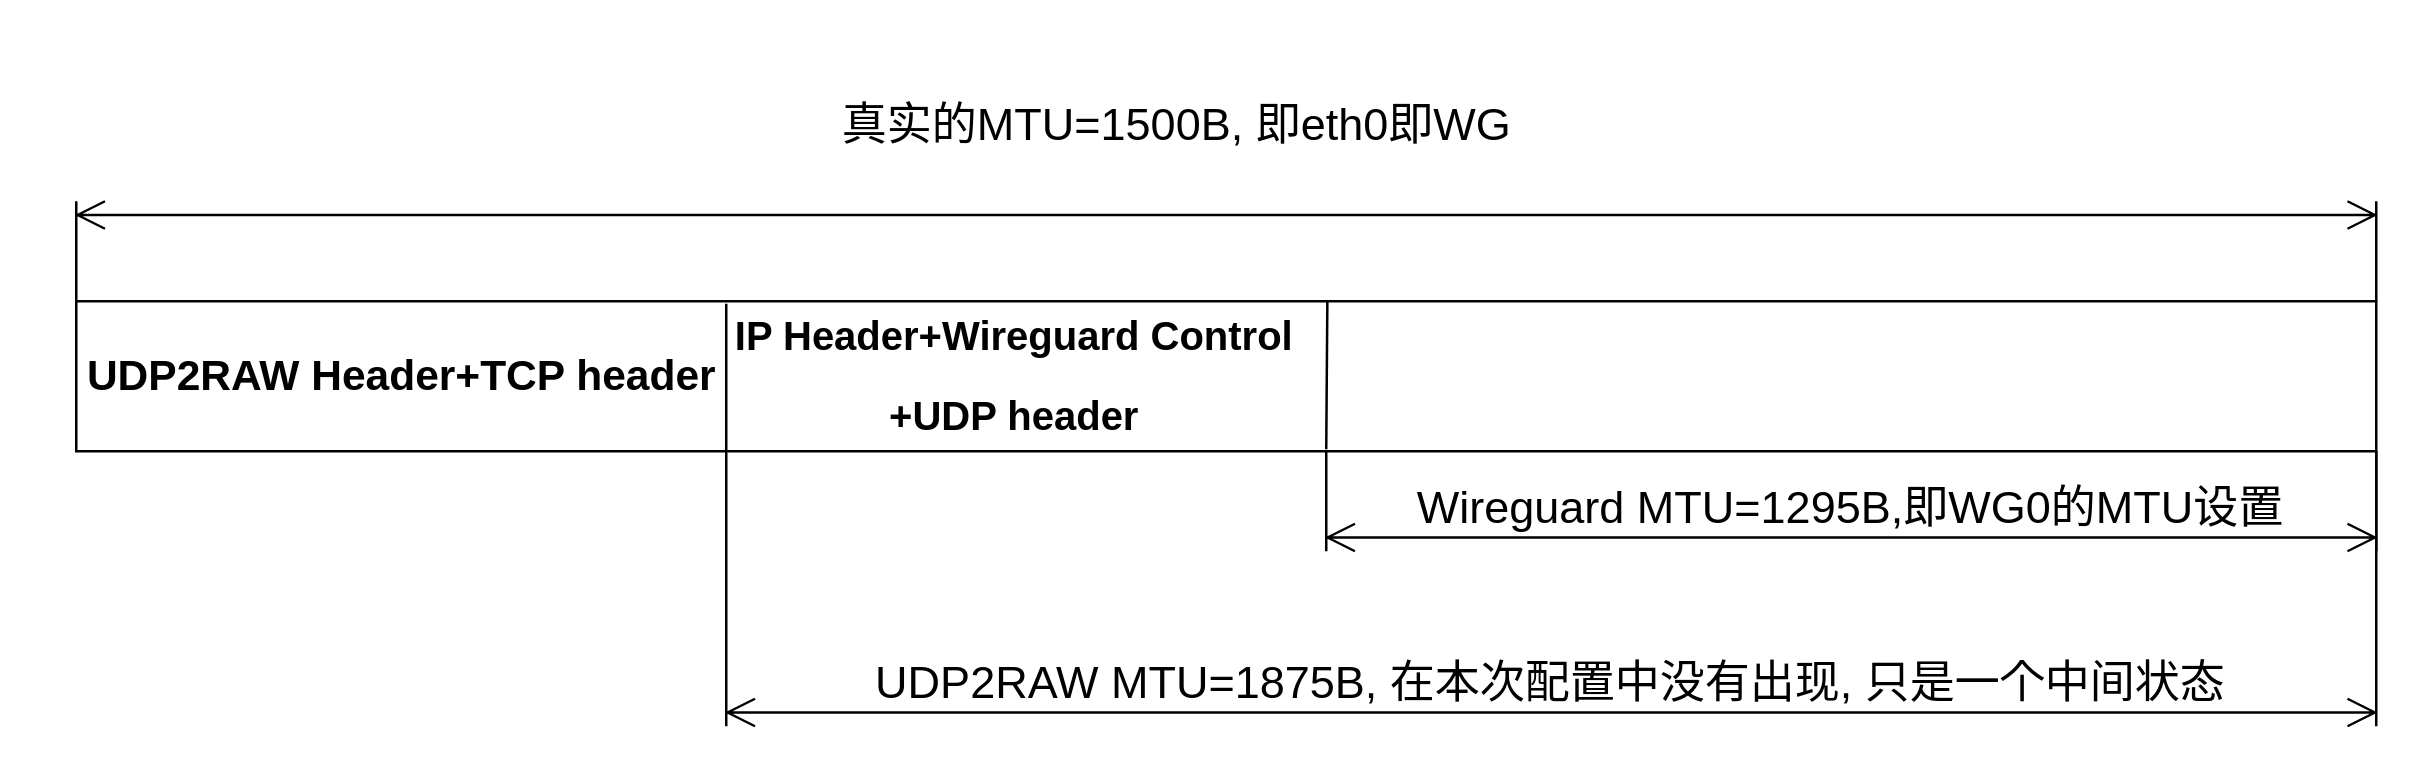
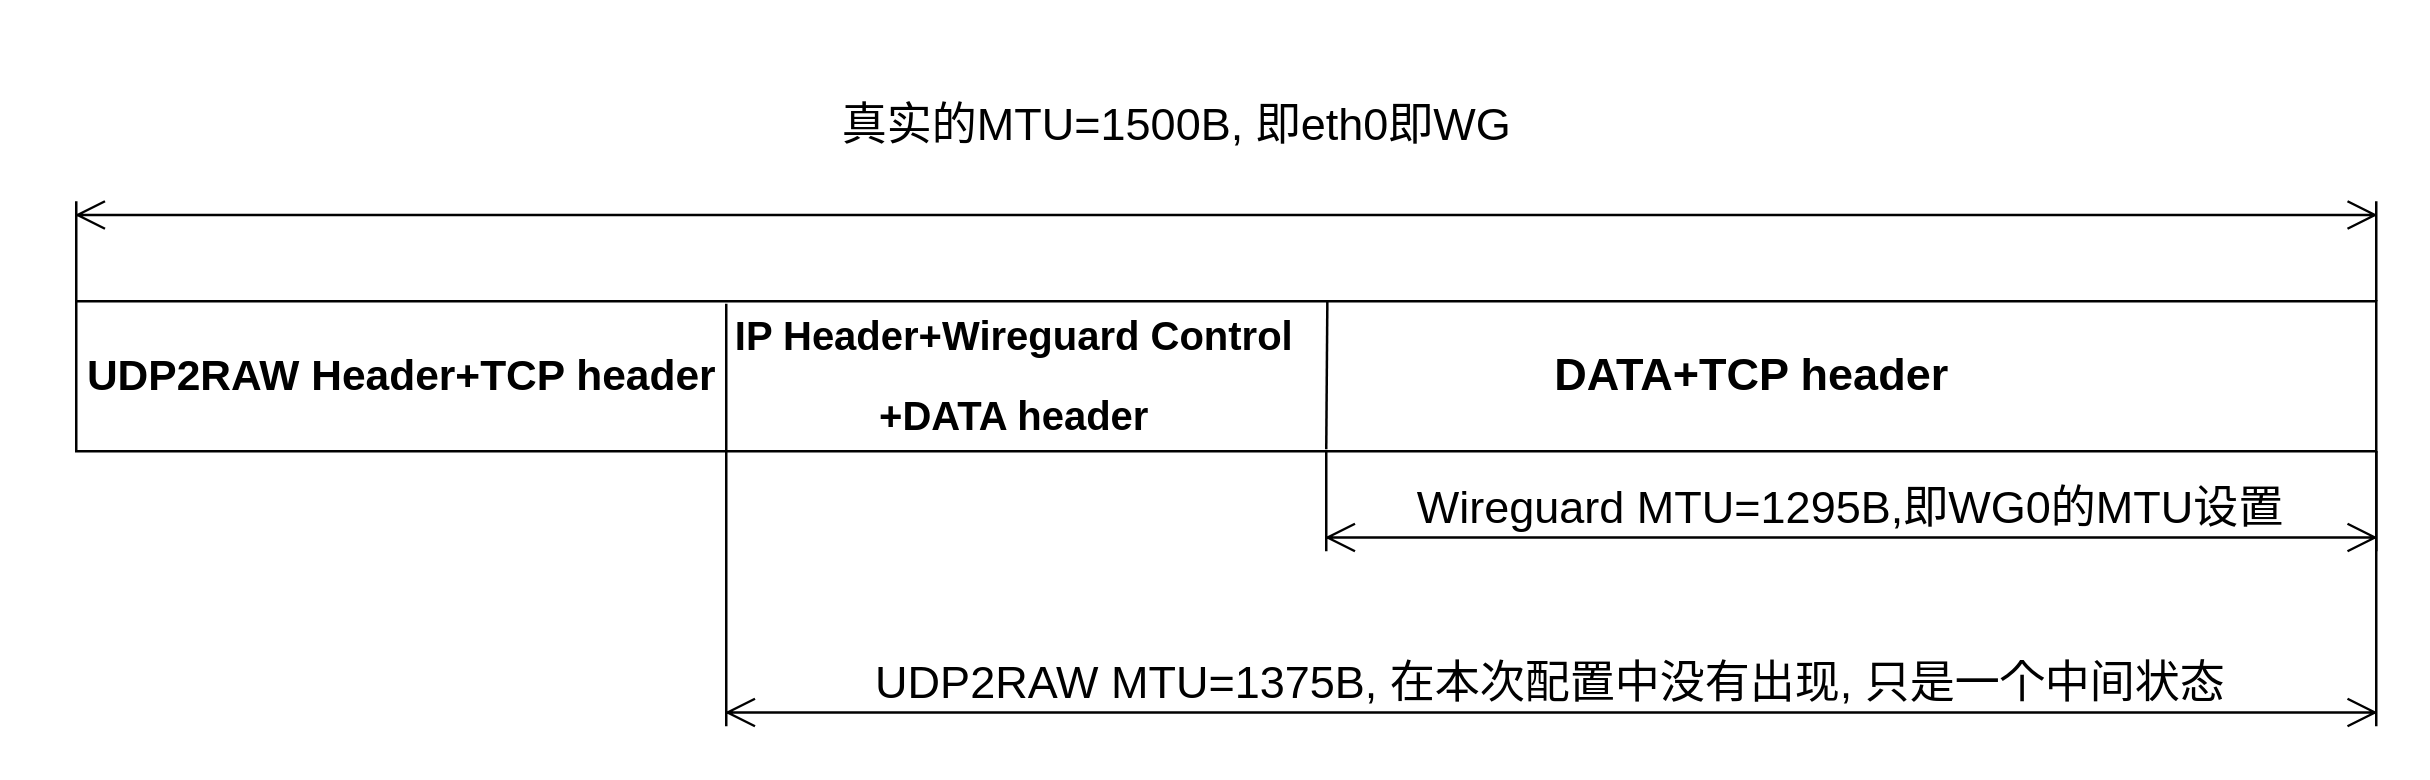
node "IP Header+Wireguard Control+UDP header": label "IP Header+Wireguard Control+UDP header" -> "IP Header+Wireguard Control+DATA header"
node "DATA+TCP header": added
node "UDP2RAW MTU=1875B, 在本次配置中没有出现, 只是一个中间状态": label "UDP2RAW MTU=1875B, 在本次配置中没有出现, 只是一个中间状态" -> "UDP2RAW MTU=1375B, 在本次配置中没有出现, 只是一个中间状态"
